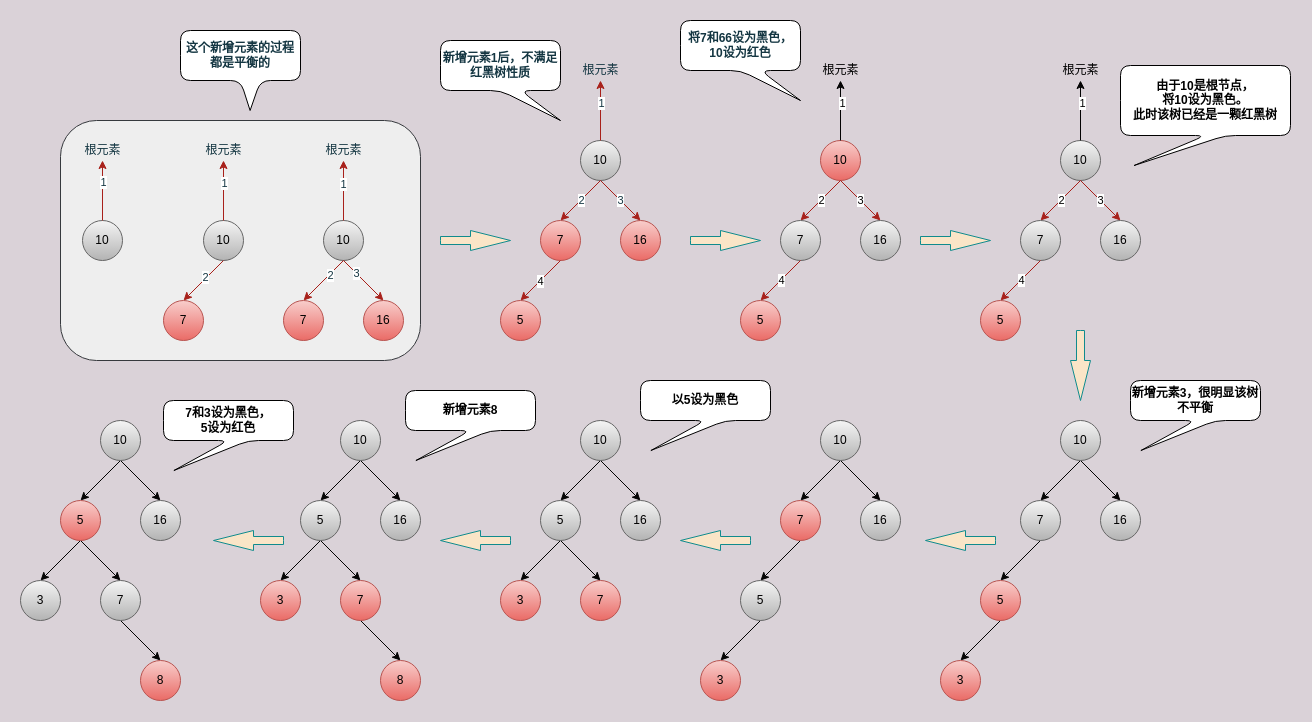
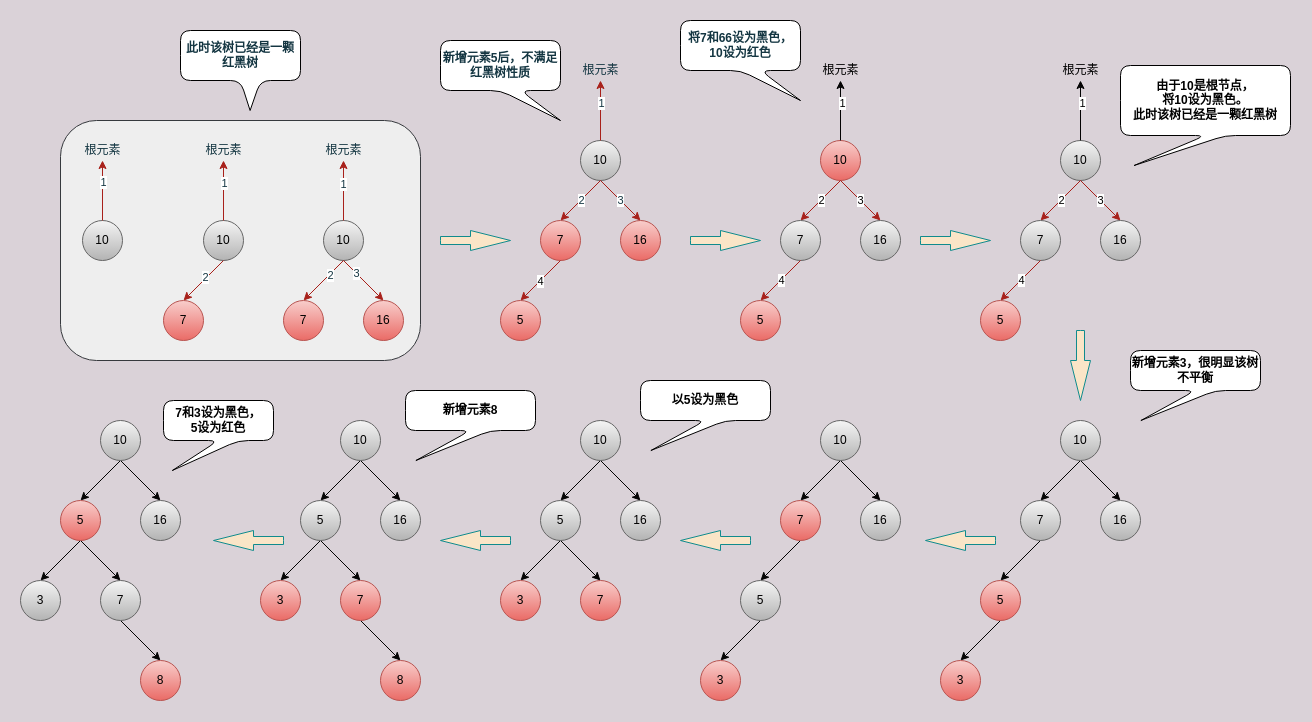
node "这个新增元素的过程都是平衡的": label "这个新增元素的过程都是平衡的" -> "此时该树已经是一颗红黑树"
node "新增元素1后，不满足红黑树性质": label "新增元素1后，不满足红黑树性质" -> "新增元素5后，不满足红黑树性质"
node "新增元素3，很明显该树不平衡": moved (1196, 416) -> (1196, 386)
node "7和3设为黑色， 5设为红色": size 130x70 -> 110x70
